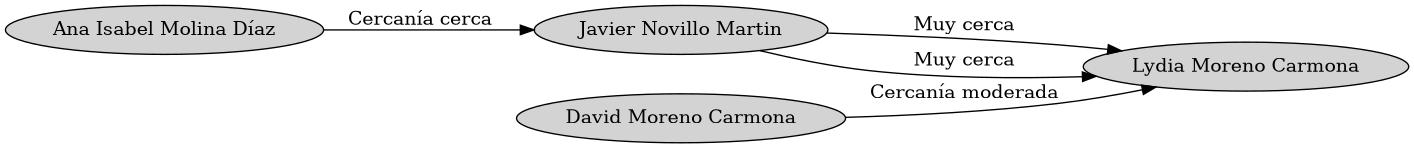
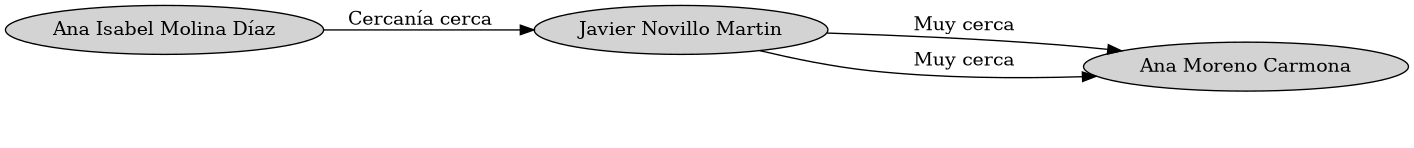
node "Lydia Moreno Carmona": label "Lydia Moreno Carmona" -> "Ana Moreno Carmona"
node "David Moreno Carmona": removed
